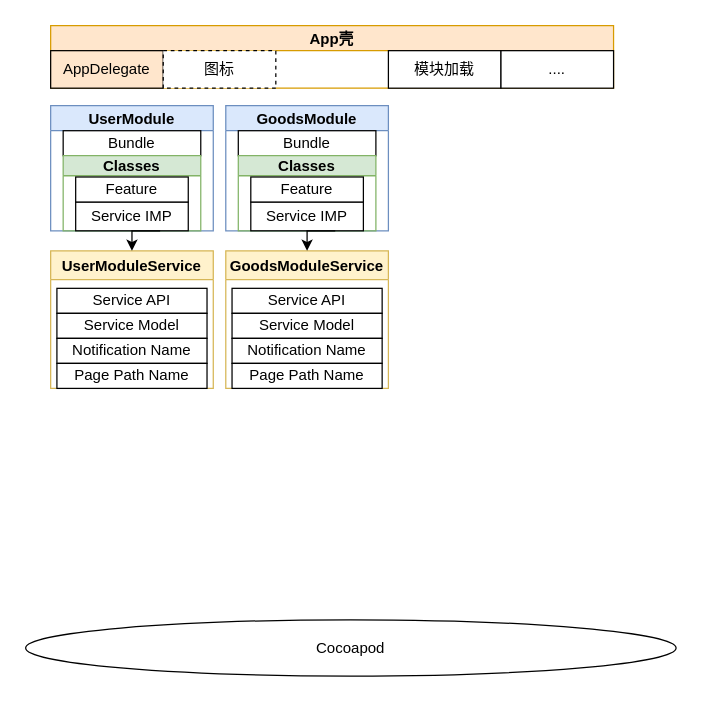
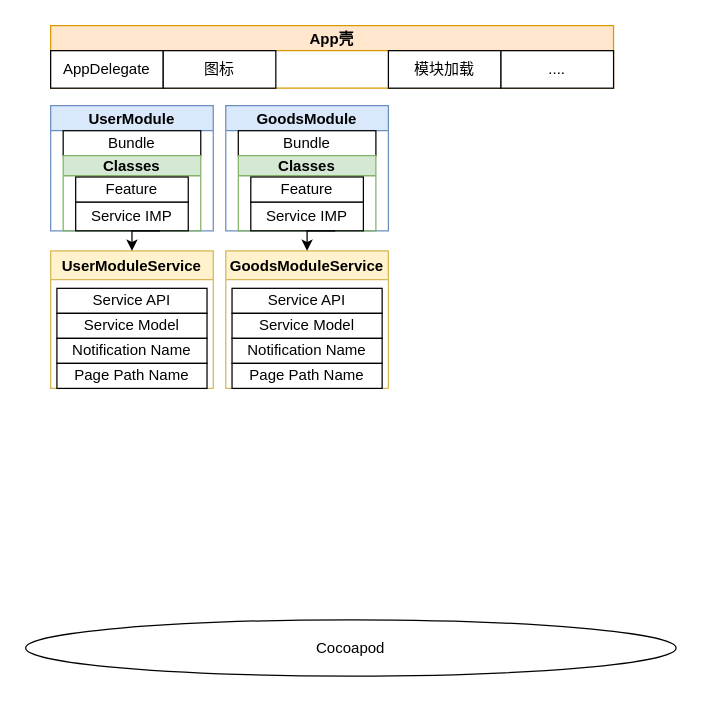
node "AppDelegate": fillcolor #ffe6cc -> #ffffff
node "图标": style dashed -> solid
